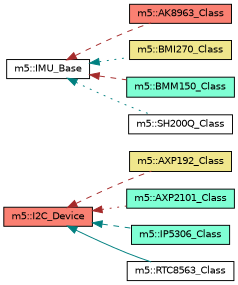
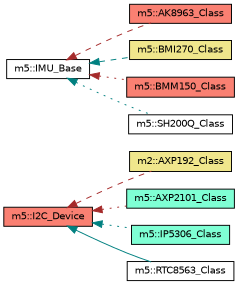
edge "m5::BMI270_Class" -> "m5::IMU_Base": style dotted -> dashed
edge "m5::BMM150_Class" -> "m5::IMU_Base": style dashed -> dotted
node "m5::BMM150_Class": fillcolor aquamarine -> salmon
node "m5::AXP192_Class": label "m5::AXP192_Class" -> "m2::AXP192_Class"
edge "m5::IP5306_Class" -> "m5::I2C_Device": style dashed -> dotted
